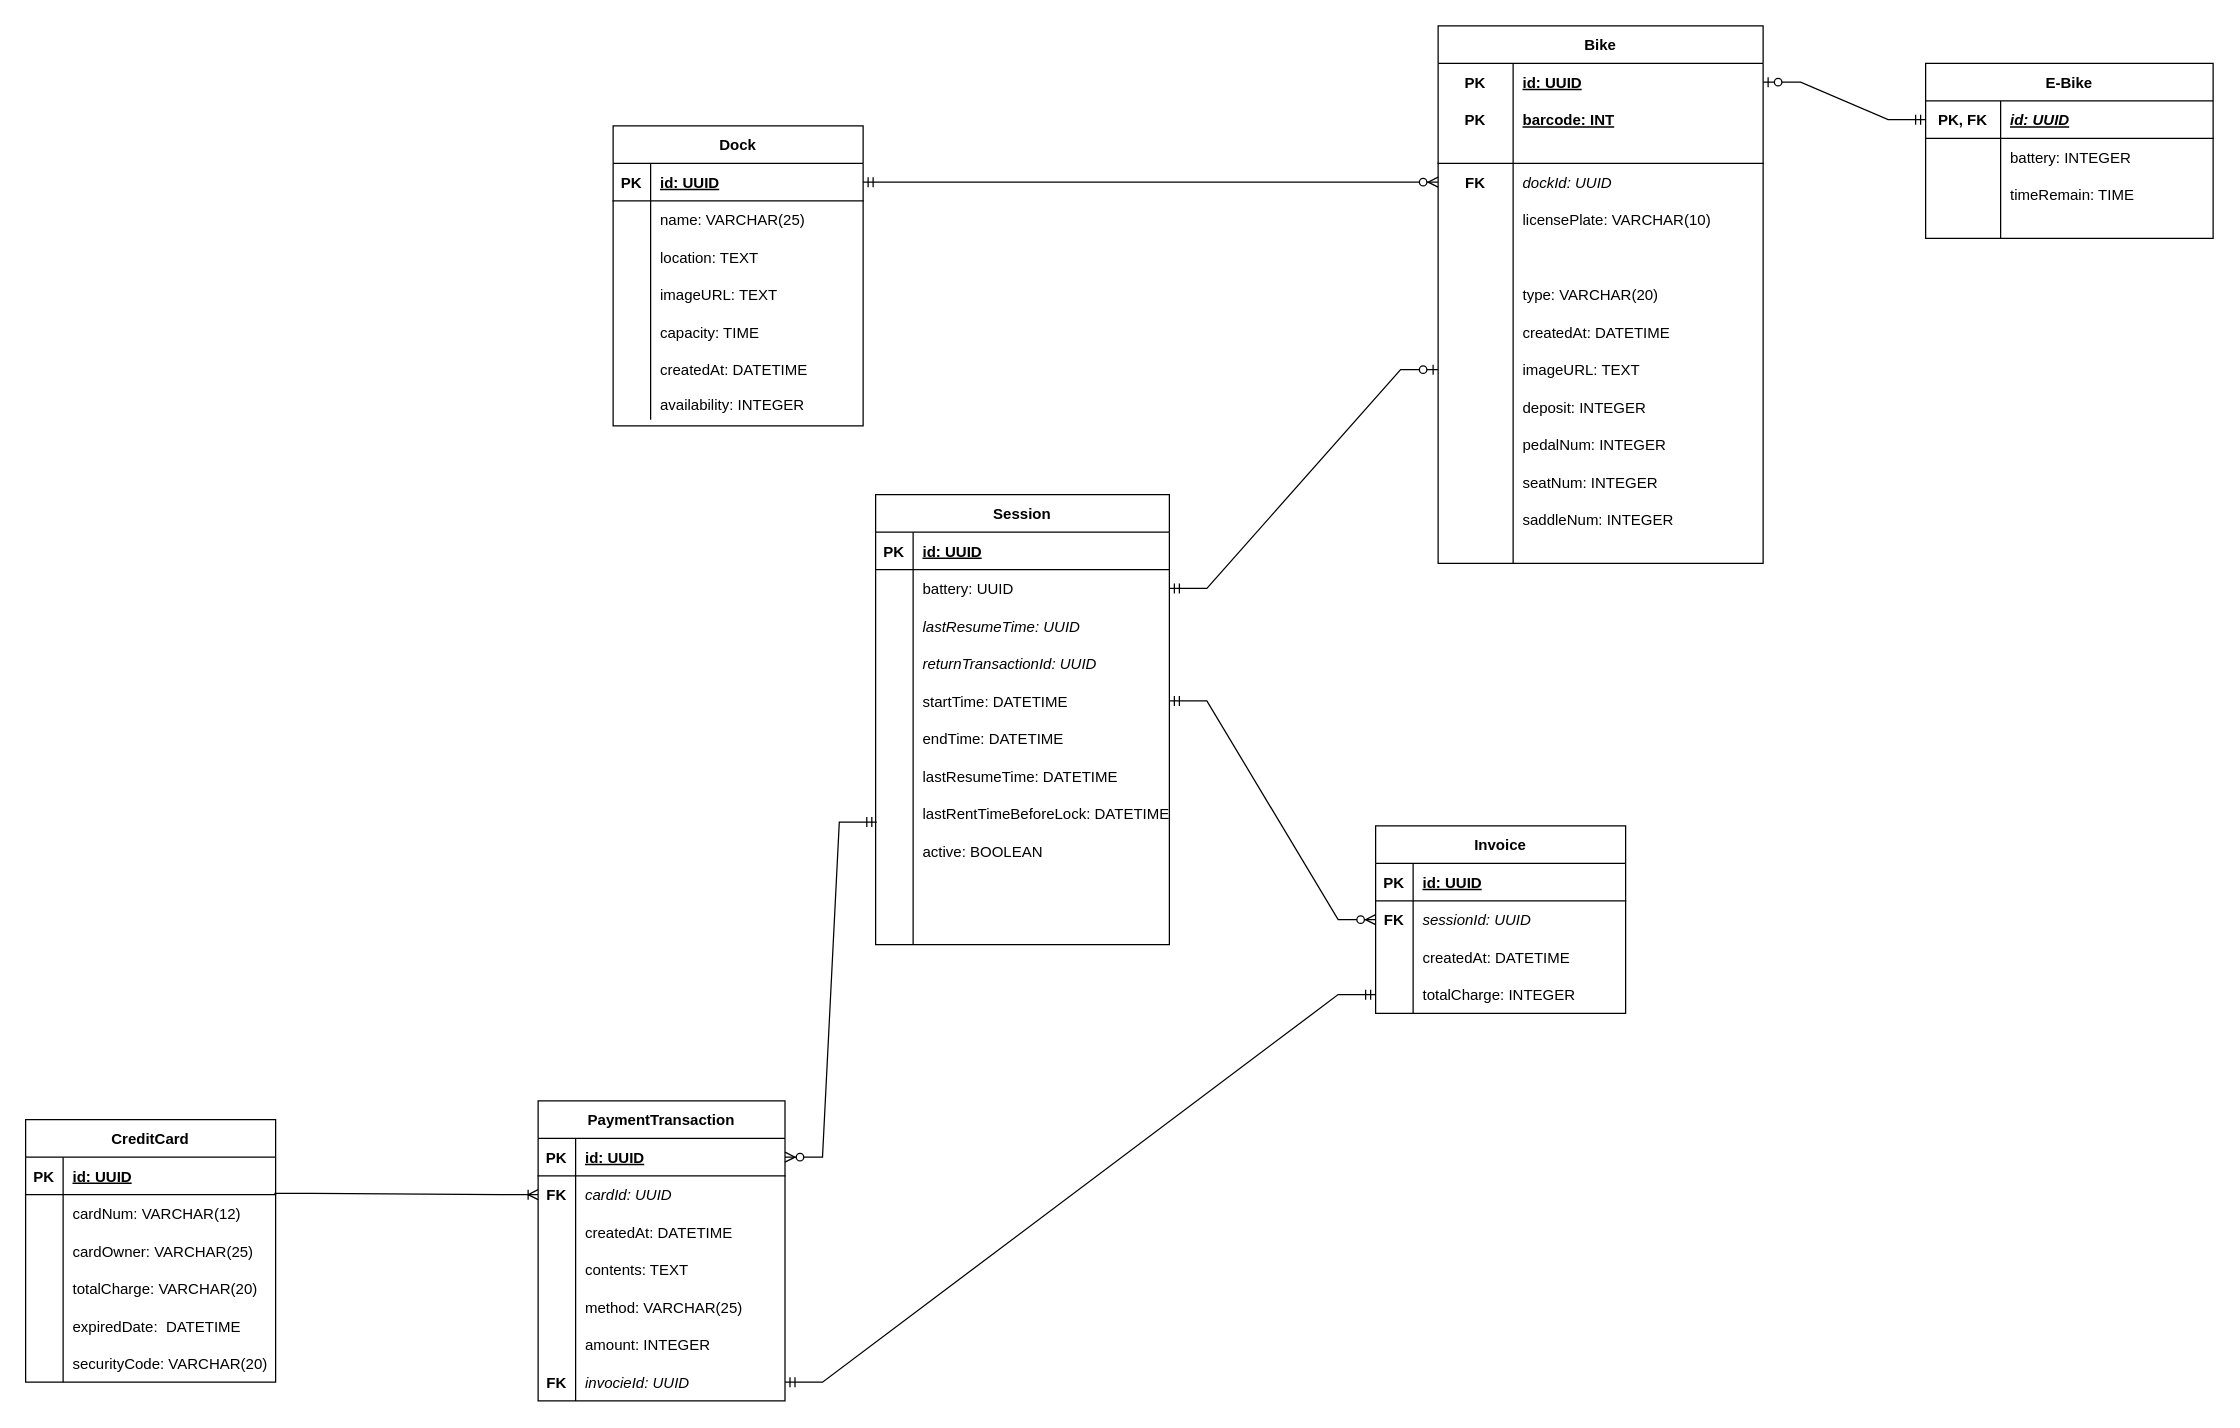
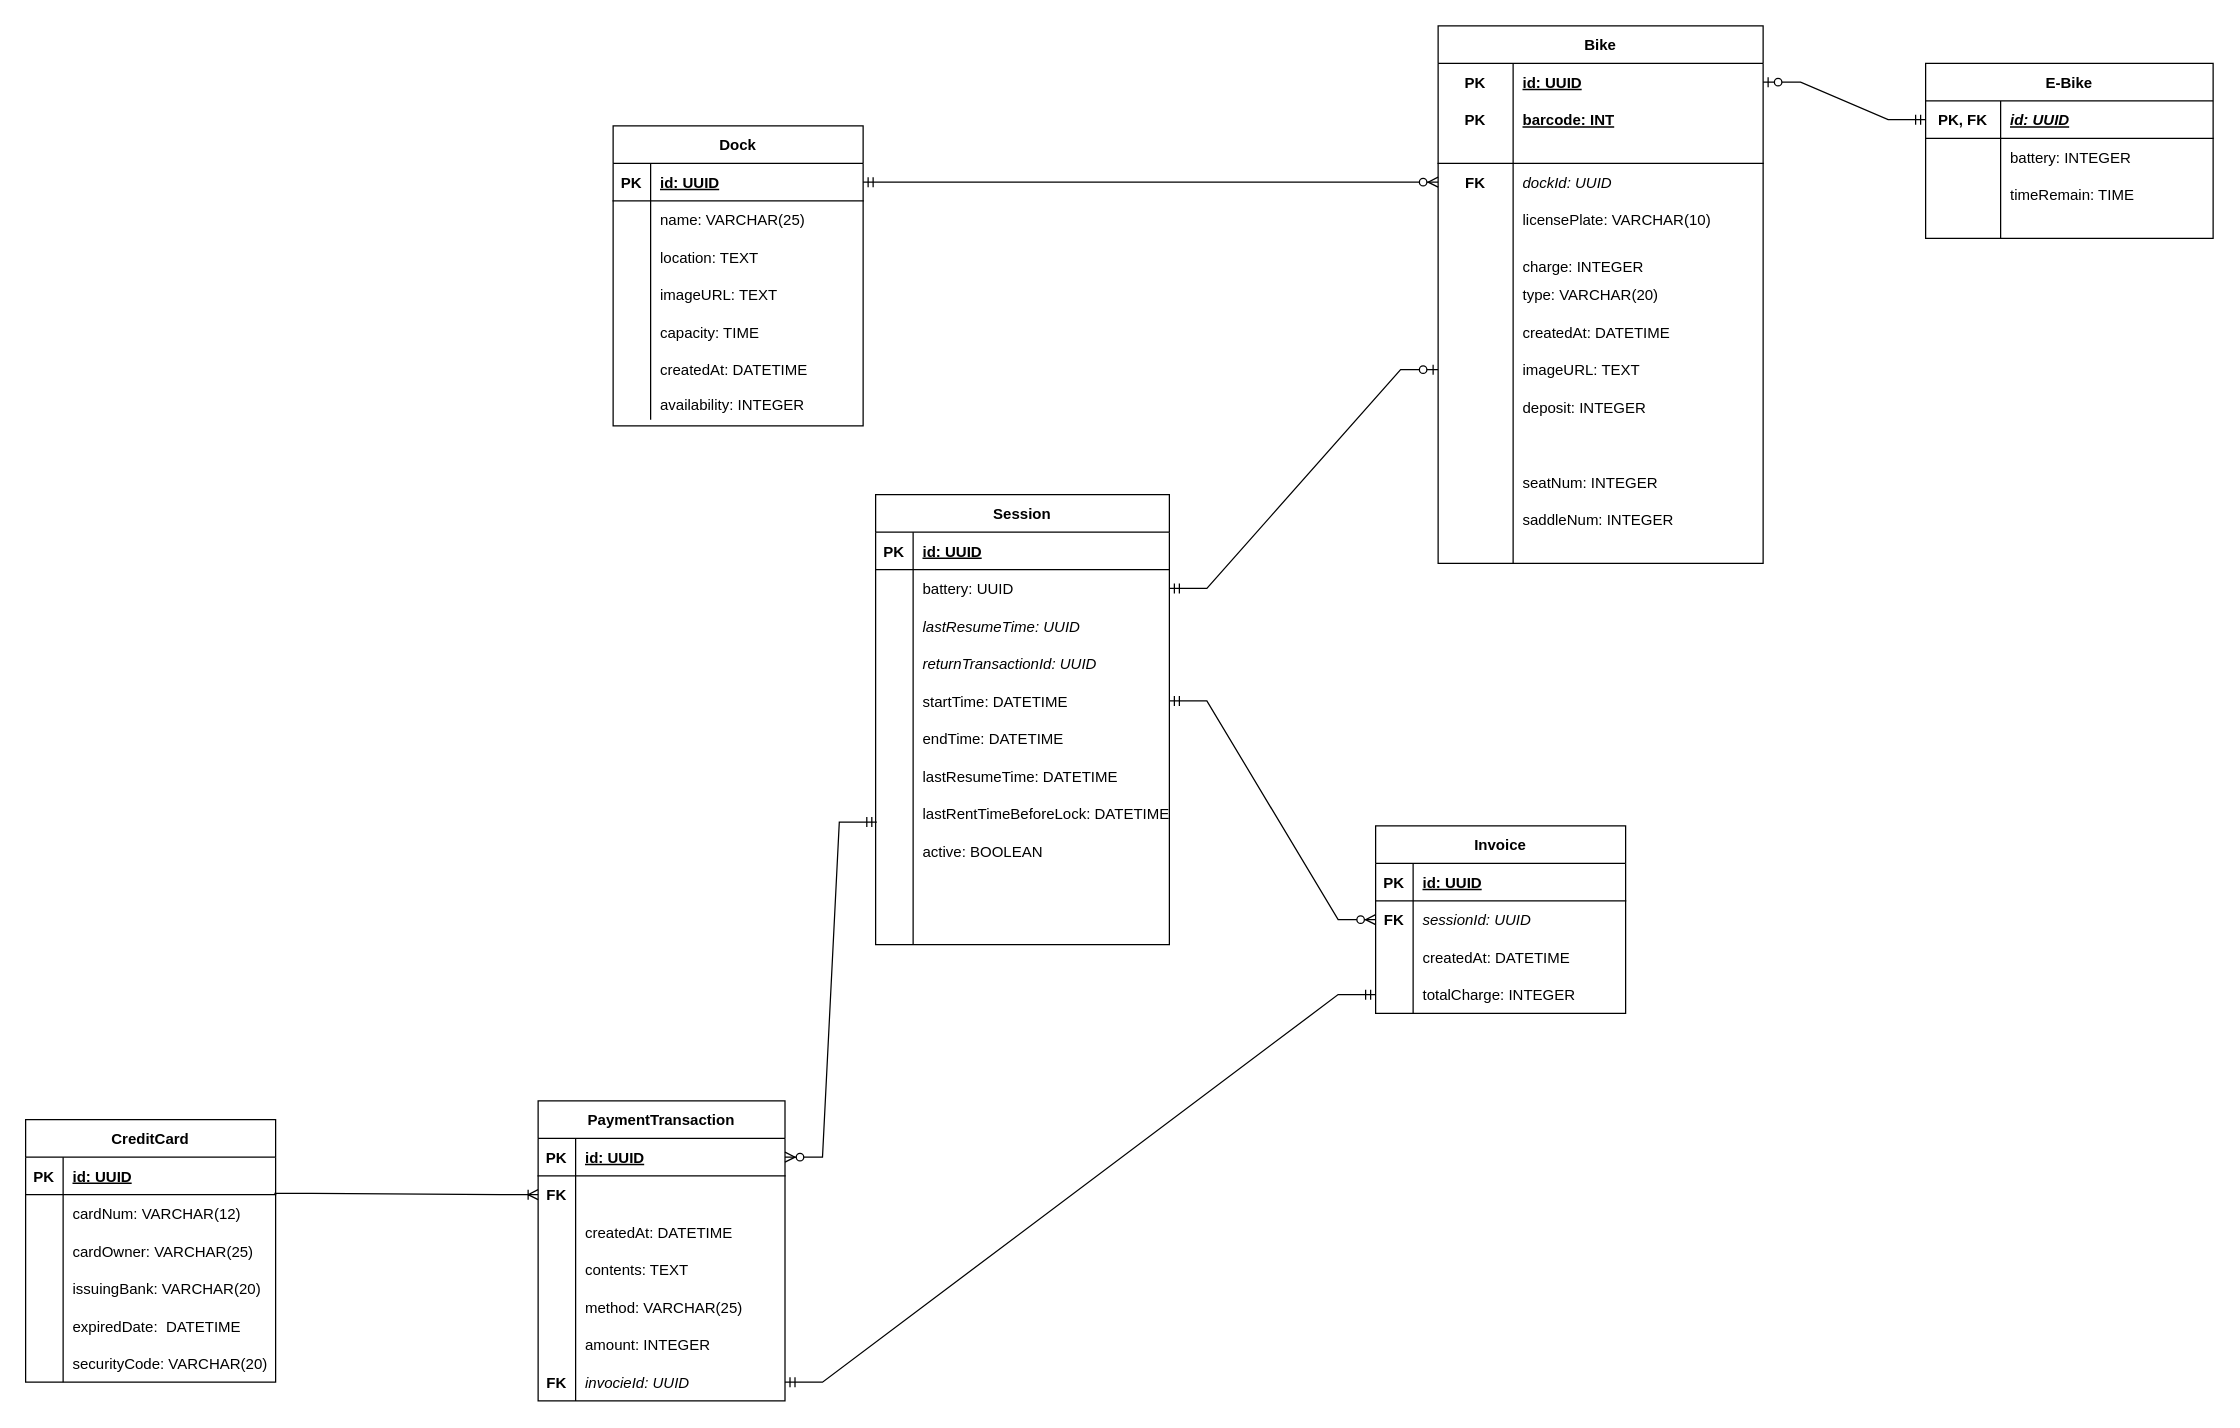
node "charge: INTEGER": added
node "pedalNum: INTEGER": removed
node "cardId: UUID": removed
node "totalCharge: VARCHAR(20)": label "totalCharge: VARCHAR(20)" -> "issuingBank: VARCHAR(20)"
